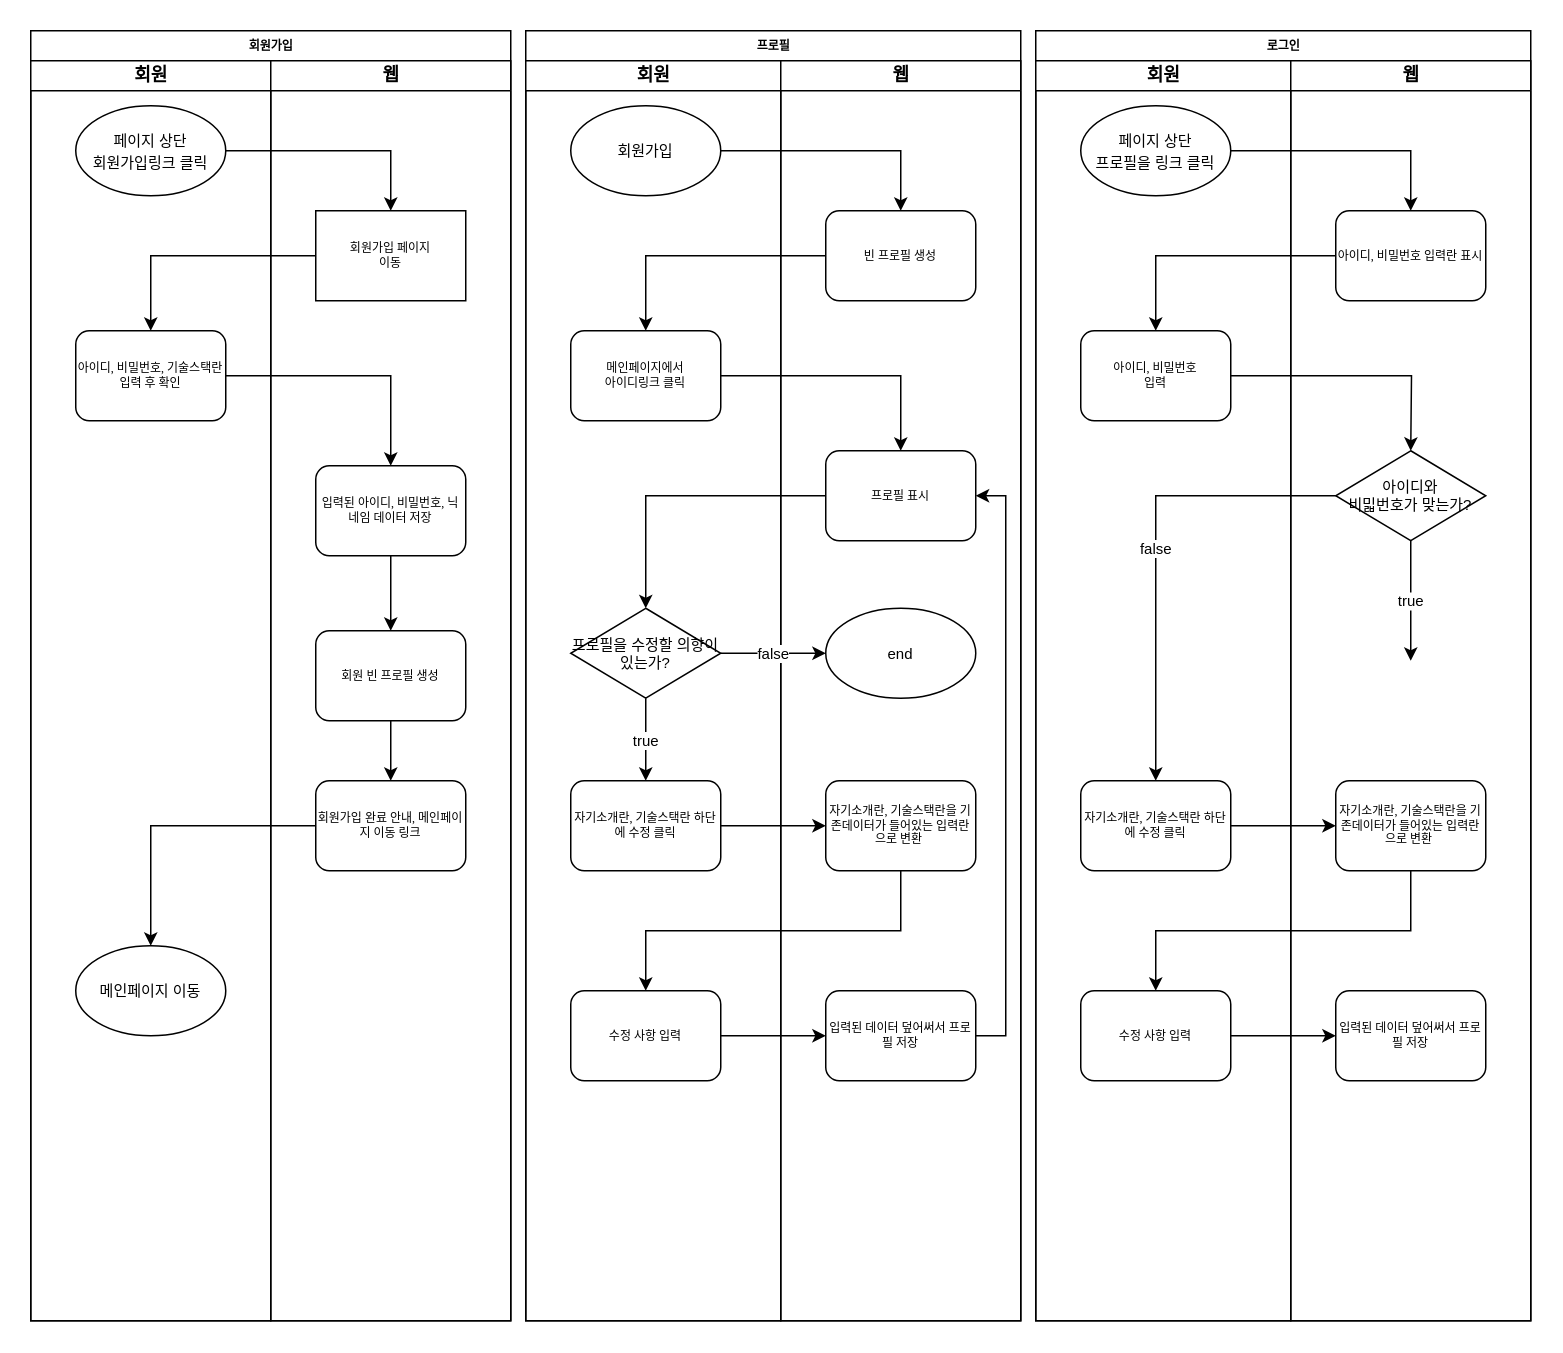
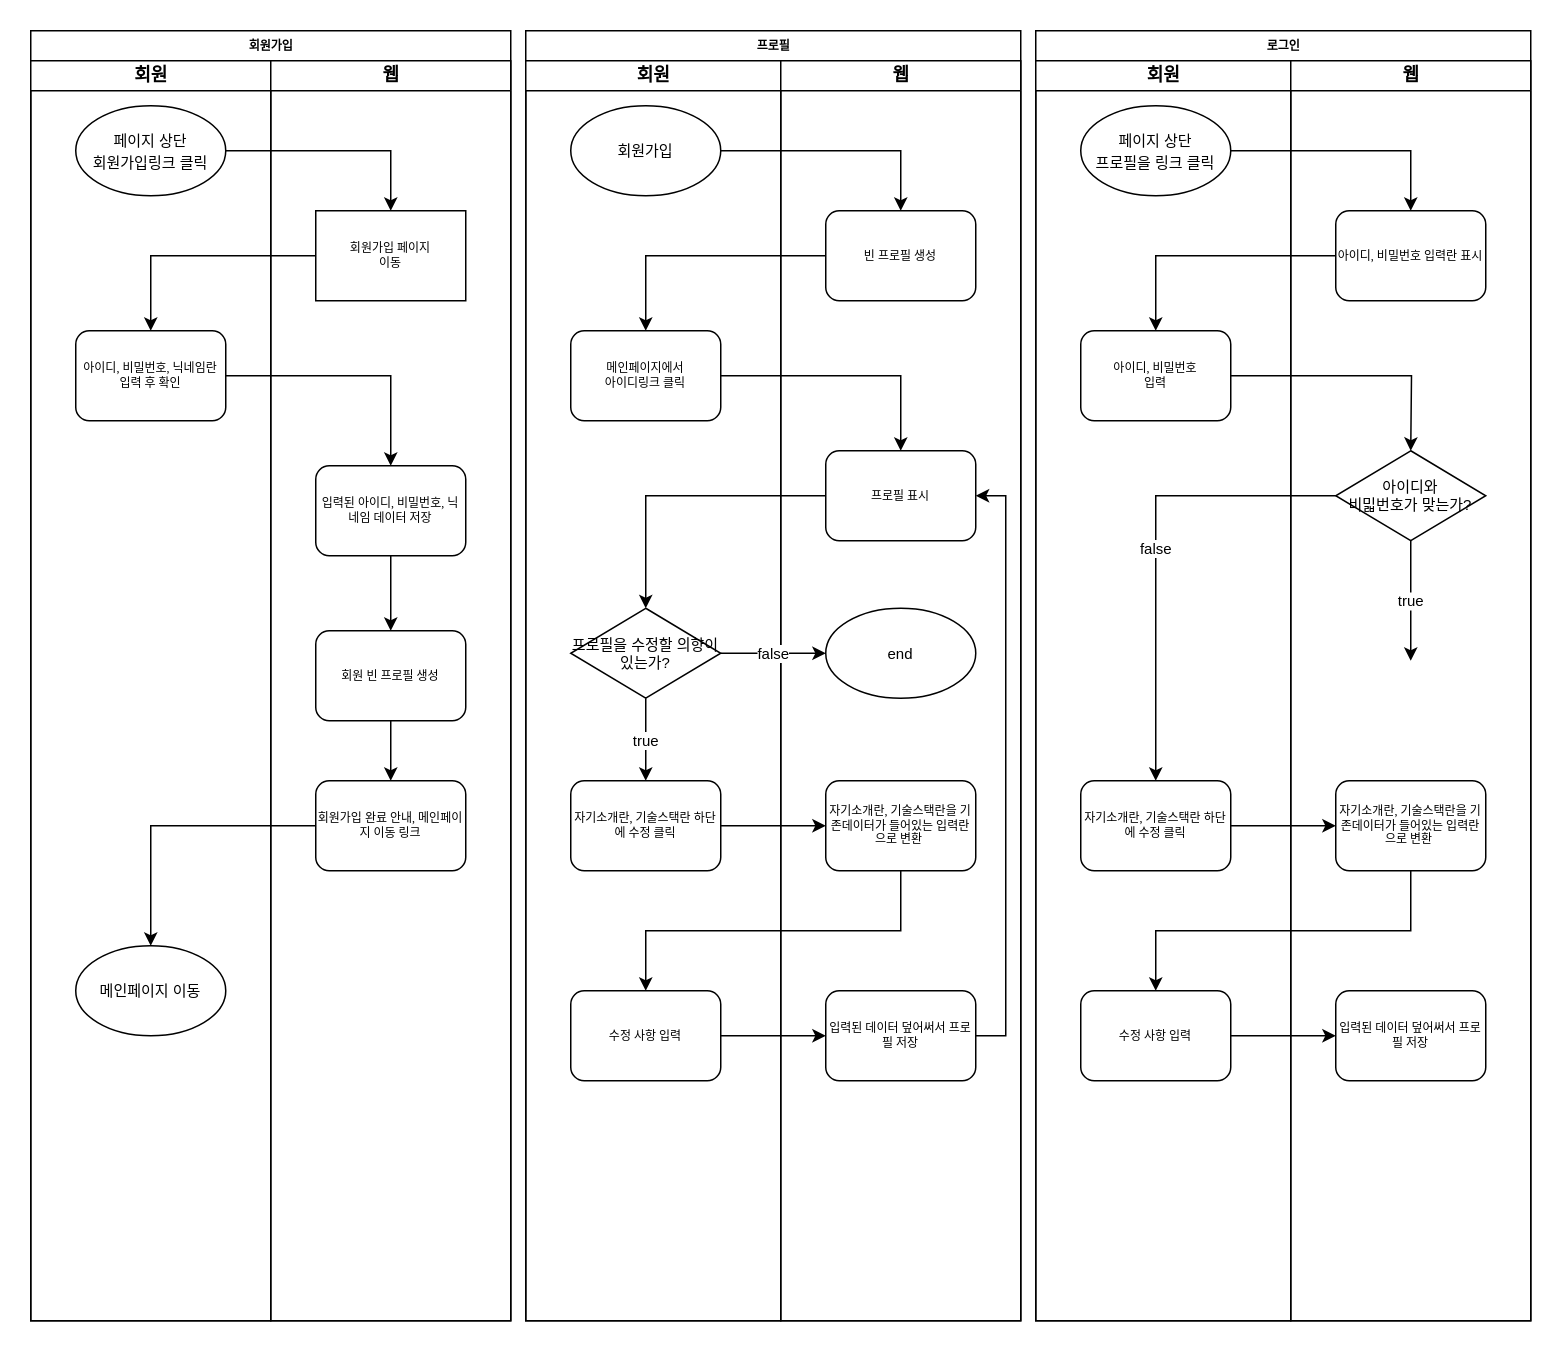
node "아이디, 비밀번호, 기술스택란 입력 후 확인": label "아이디, 비밀번호, 기술스택란 입력 후 확인" -> "아이디, 비밀번호, 닉네임란 입력 후 확인"
